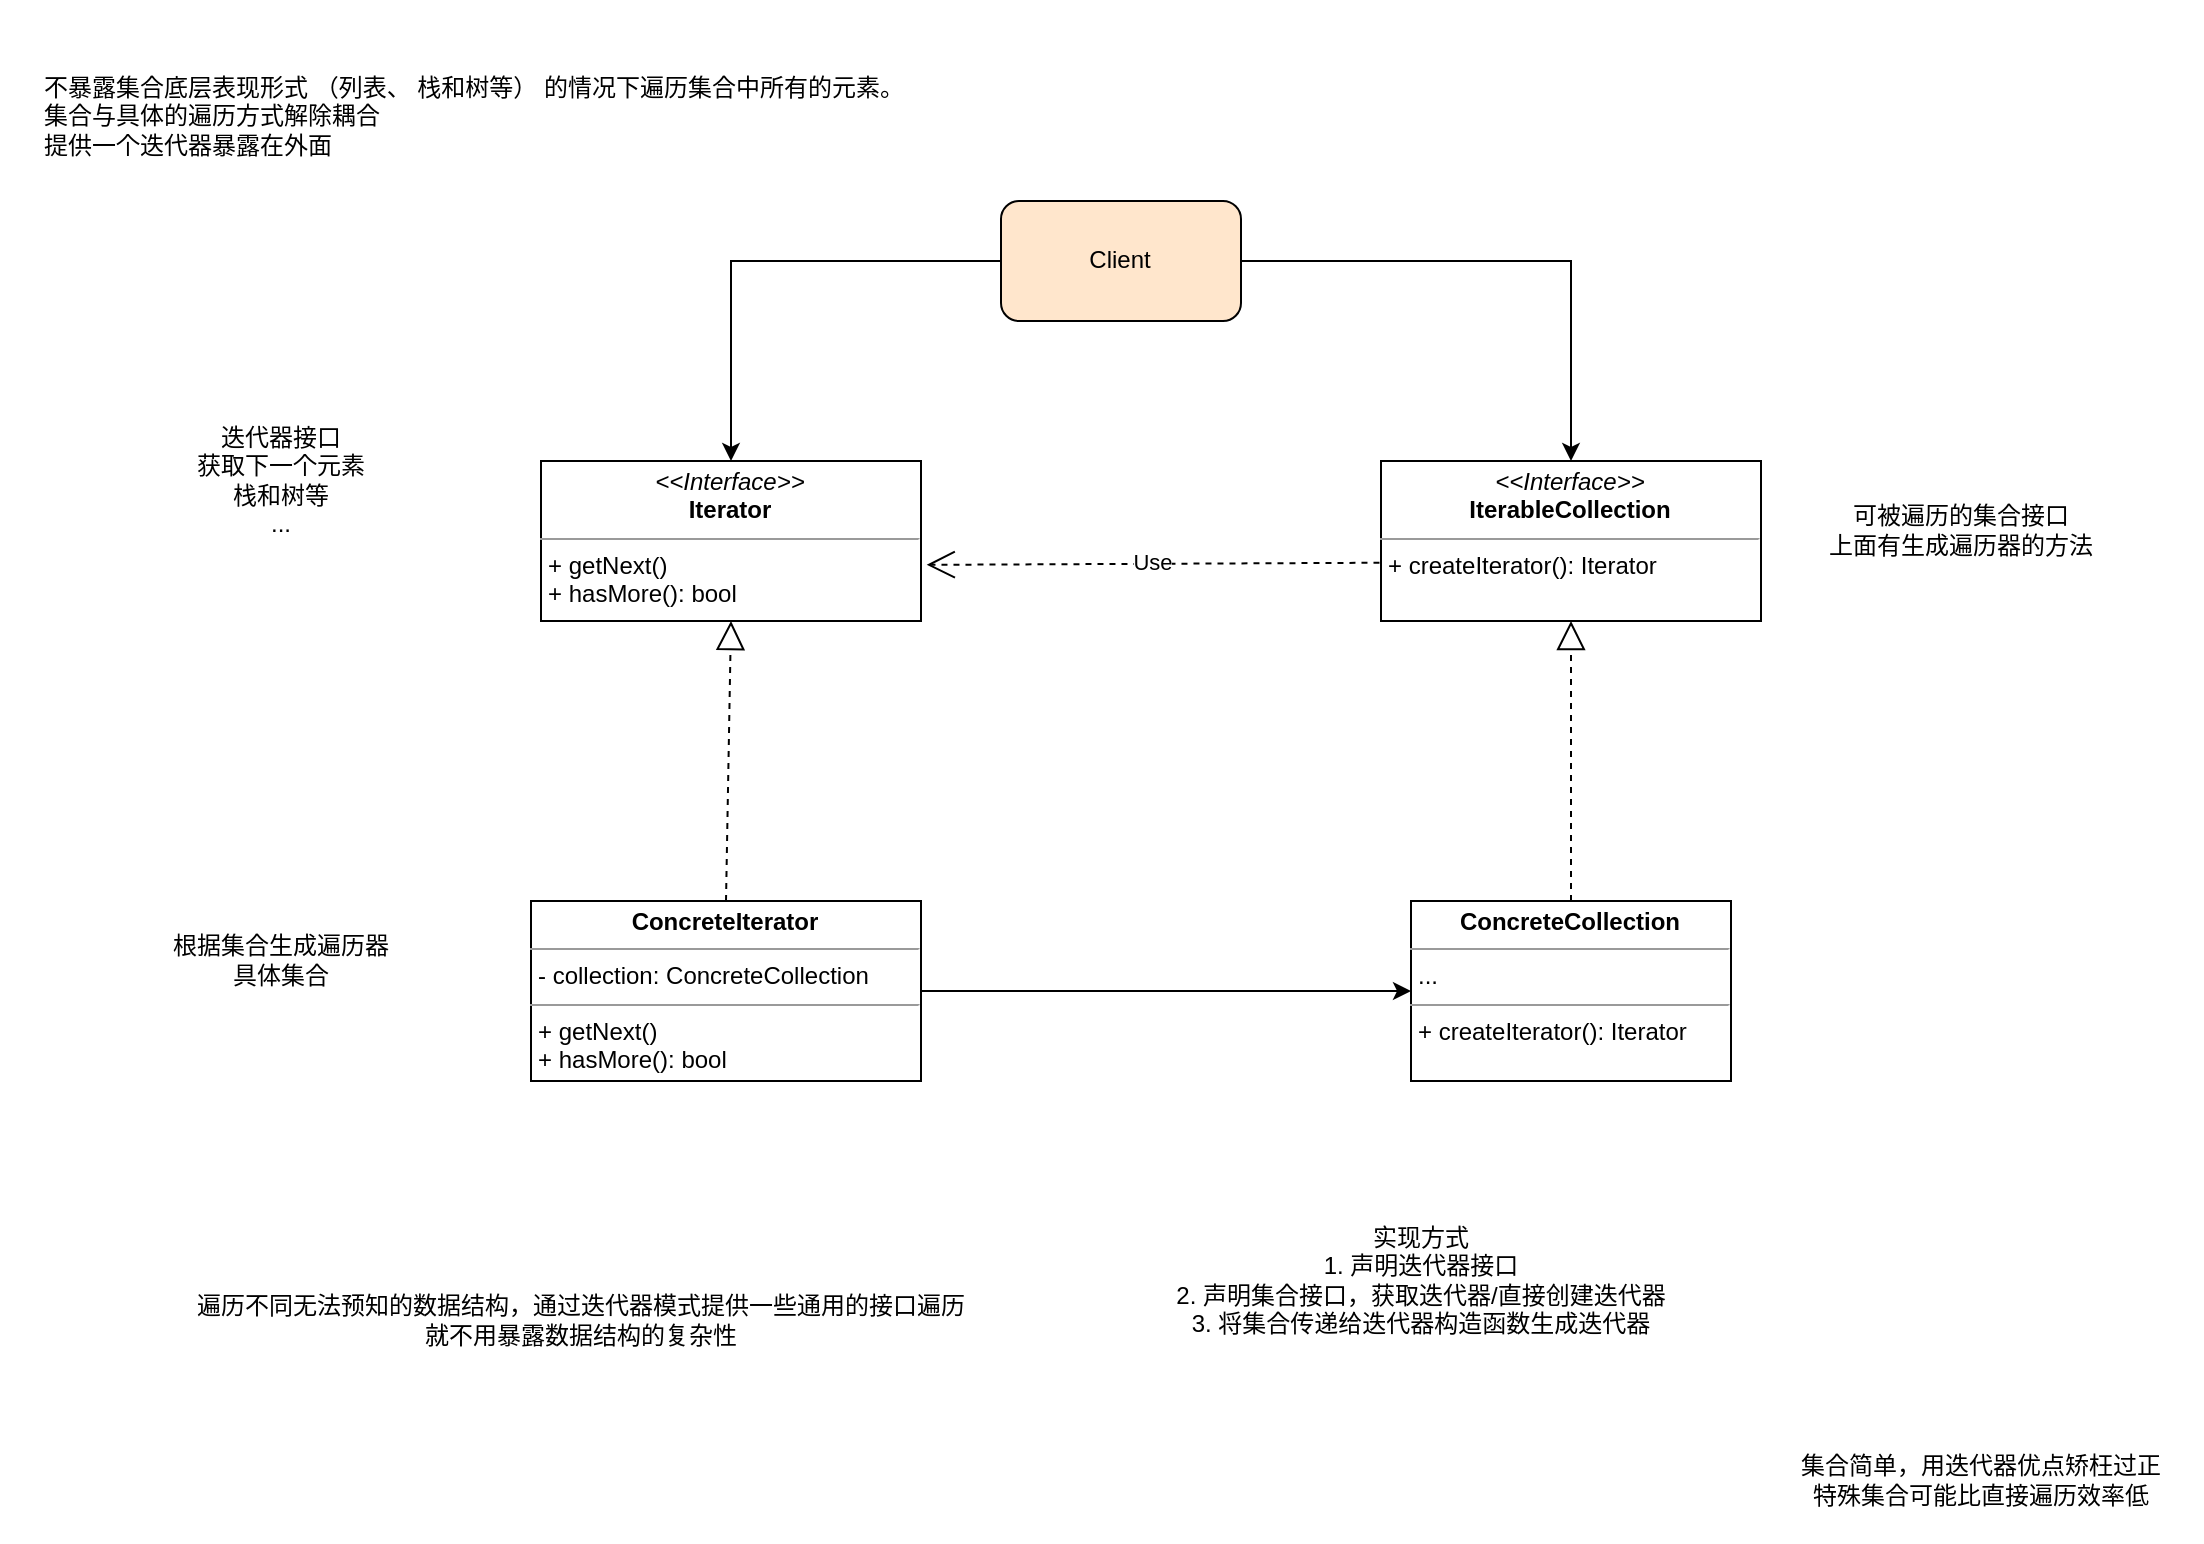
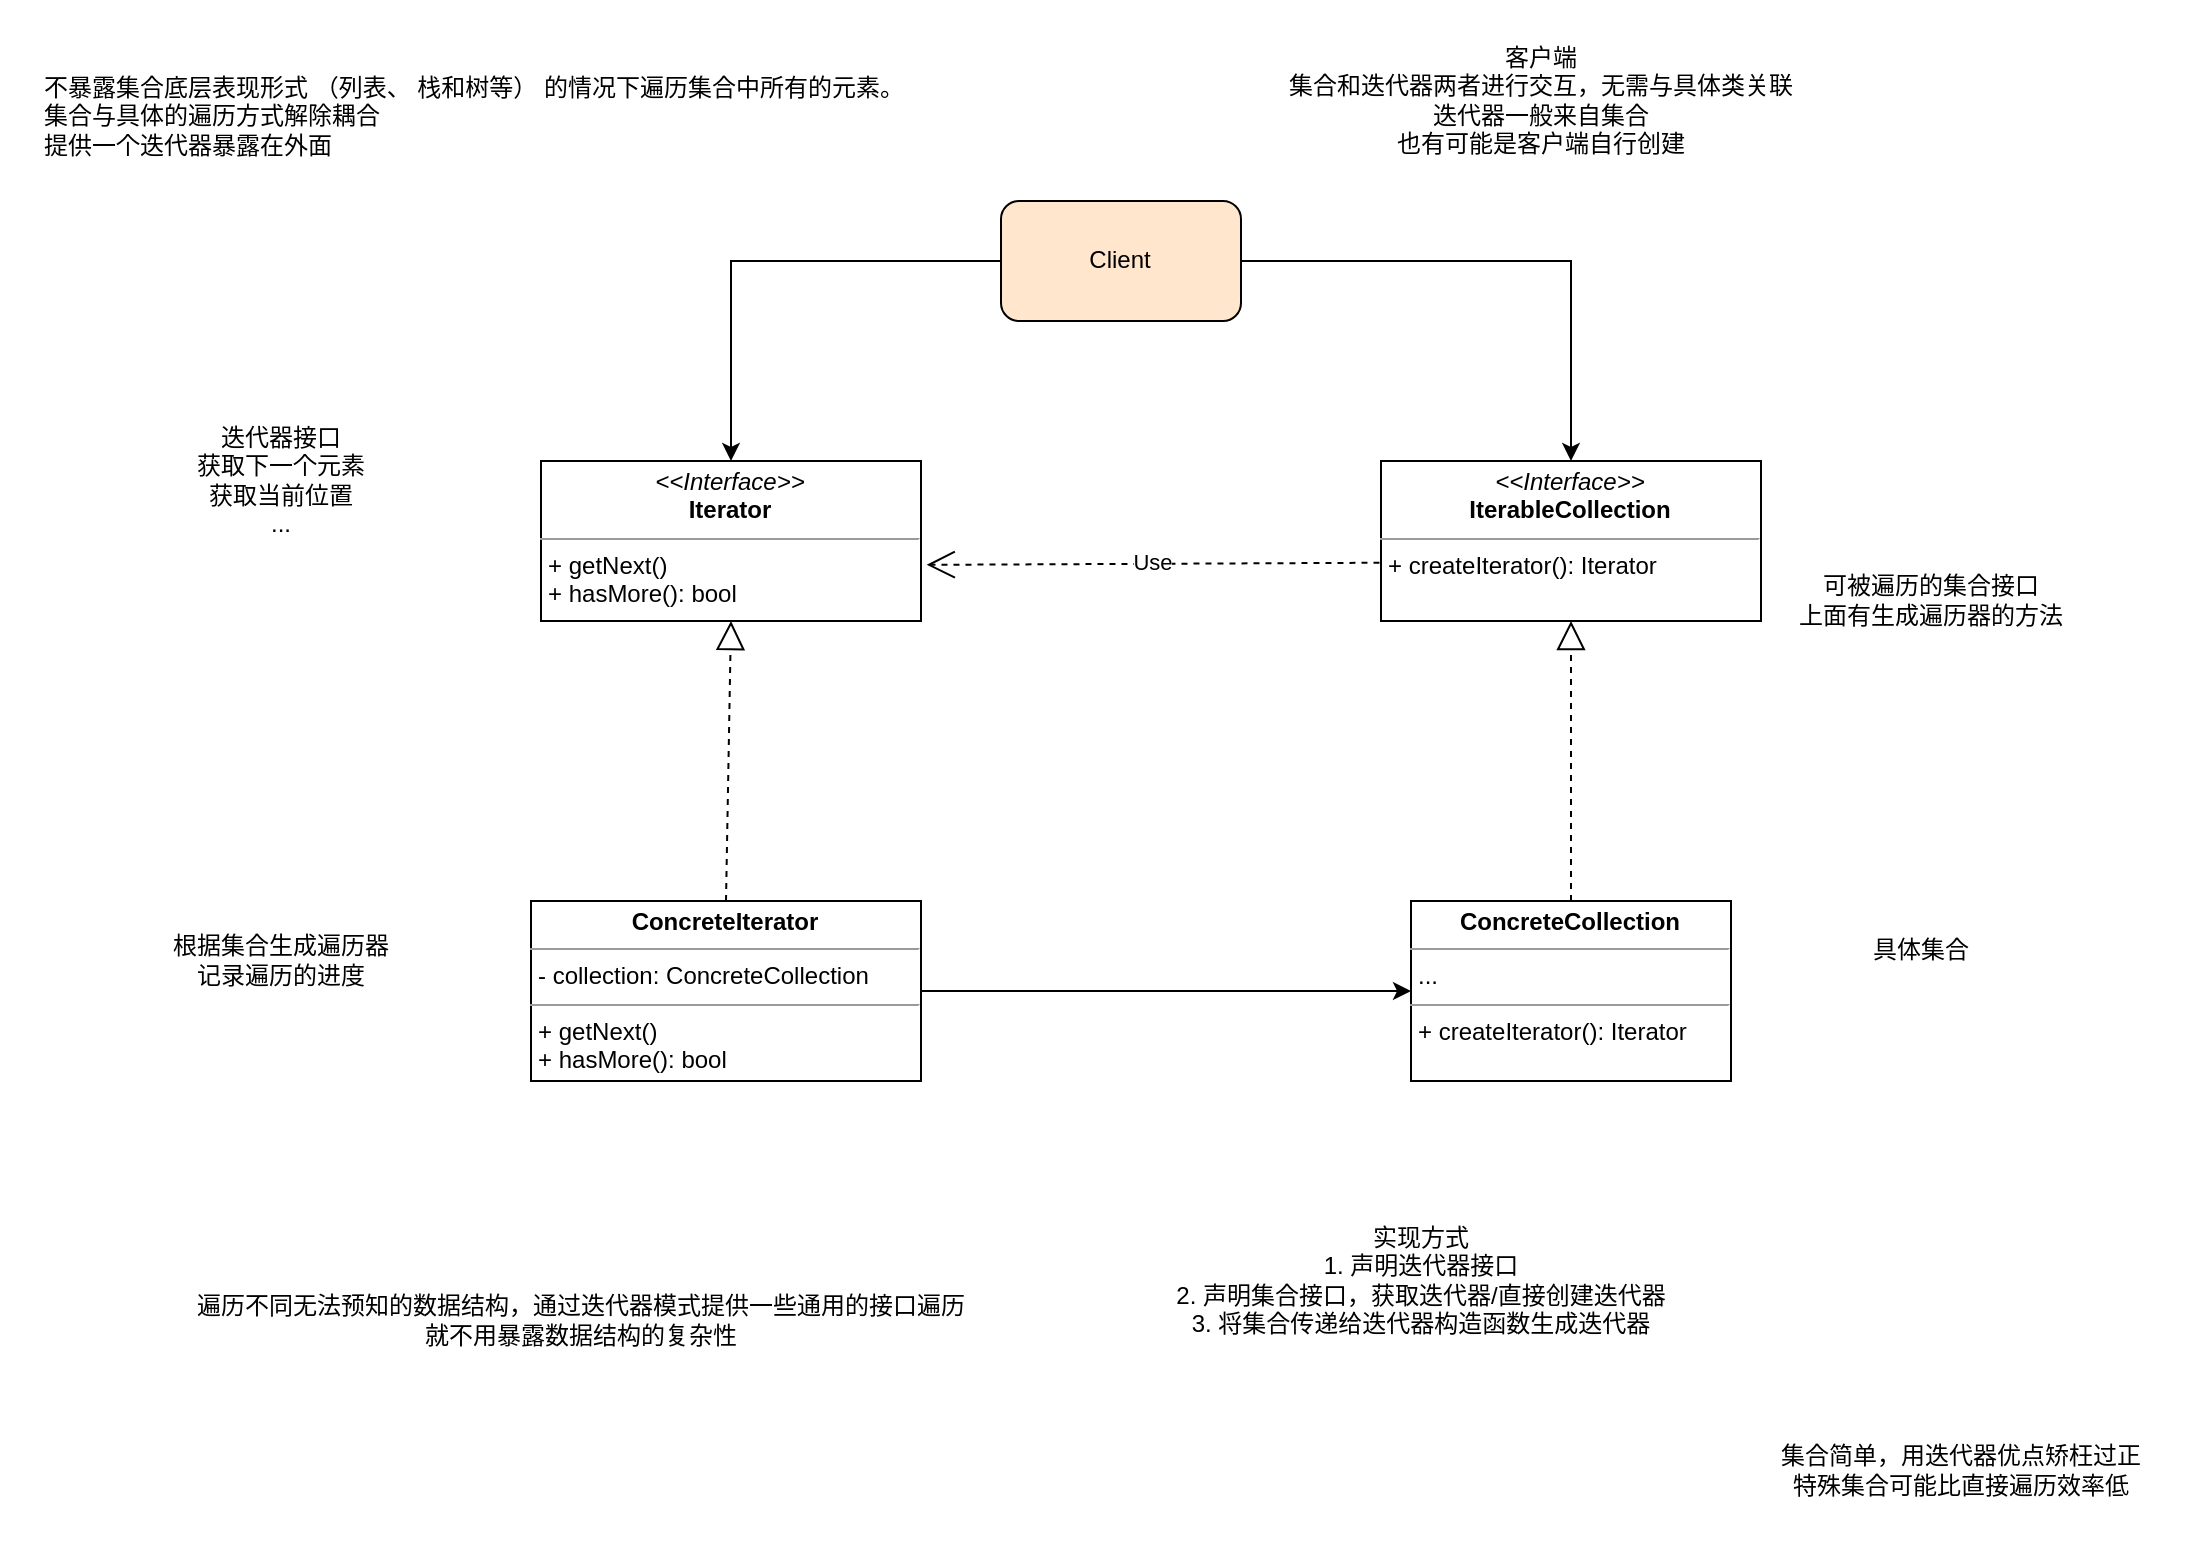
node "客户端 集合和迭代器两者进行交互，无需与具体类关联 迭代器一般来自集合 也有可能是客户端自行创建": added
node "迭代器接口 获取下一个元素 栈和树等 ...": label "迭代器接口 获取下一个元素 栈和树等 ..." -> "迭代器接口 获取下一个元素 获取当前位置 ..."
node "可被遍历的集合接口 上面有生成遍历器的方法": moved (1961, 531) -> (1931, 601)
node "具体集合": added
node "根据集合生成遍历器 具体集合": label "根据集合生成遍历器 具体集合" -> "根据集合生成遍历器 记录遍历的进度"
node "集合简单，用迭代器优点矫枉过正 特殊集合可能比直接遍历效率低": moved (1981, 1481) -> (1961, 1471)
